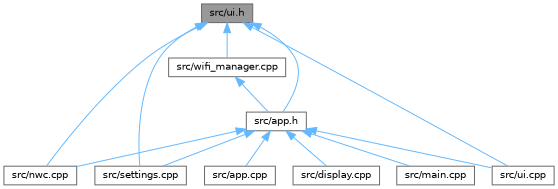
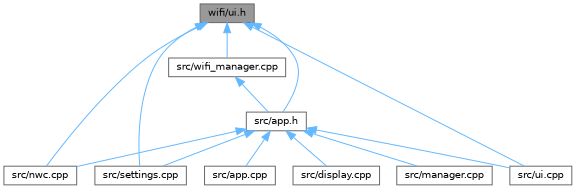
node "src/ui.h": label "src/ui.h" -> "wifi/ui.h"
node "src/main.cpp": label "src/main.cpp" -> "src/manager.cpp"
